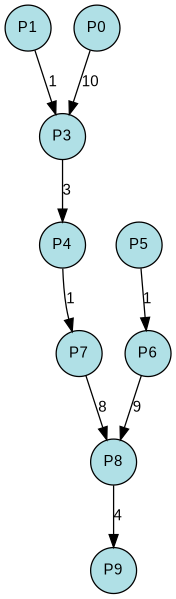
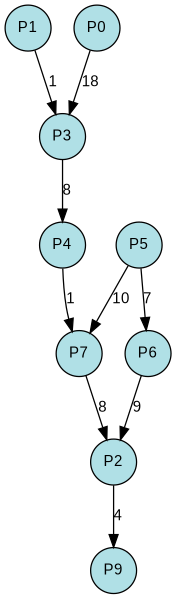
edge "P0" -> "P3": label "10" -> "18"
edge "P3" -> "P4": label "3" -> "8"
edge "P5" -> "P7": added, label "10"
edge "P5" -> "P6": label "1" -> "7"
node "P8": label "P8" -> "P2"
